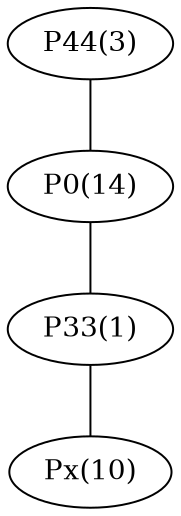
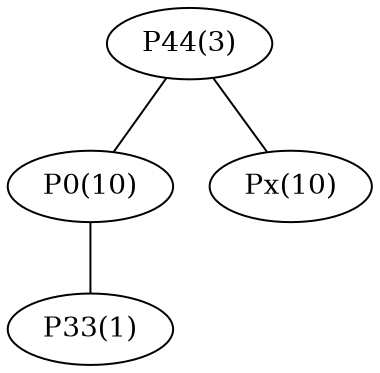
node "P0(14)": label "P0(14)" -> "P0(10)"
edge "P33(1)" -- "Px(10)": now "P44(3)" -- "Px(10)"
